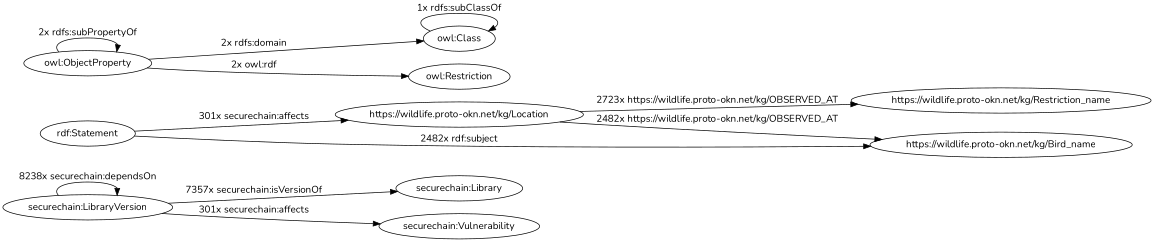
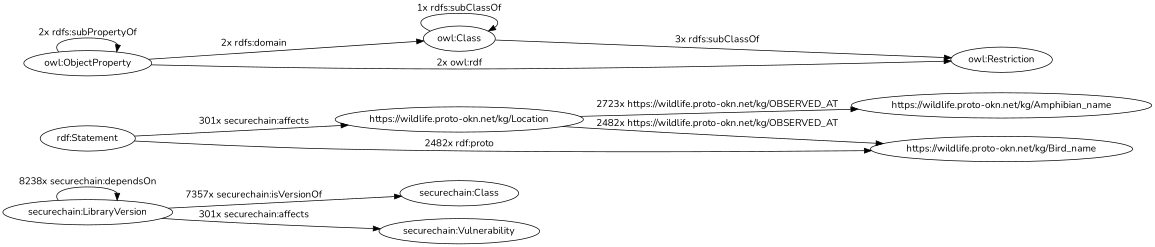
edge "owl:Class" -- "owl:Restriction": added, label "3x rdfs:subClassOf"
node "https://wildlife.proto-okn.net/kg/Restriction_name": label "https://wildlife.proto-okn.net/kg/Restriction_name" -> "https://wildlife.proto-okn.net/kg/Amphibian_name"
edge "rdf:Statement" -- "https://wildlife.proto-okn.net/kg/Bird_name": label "2482x rdf:subject" -> "2482x rdf:proto"
node "securechain:Library": label "securechain:Library" -> "securechain:Class"
